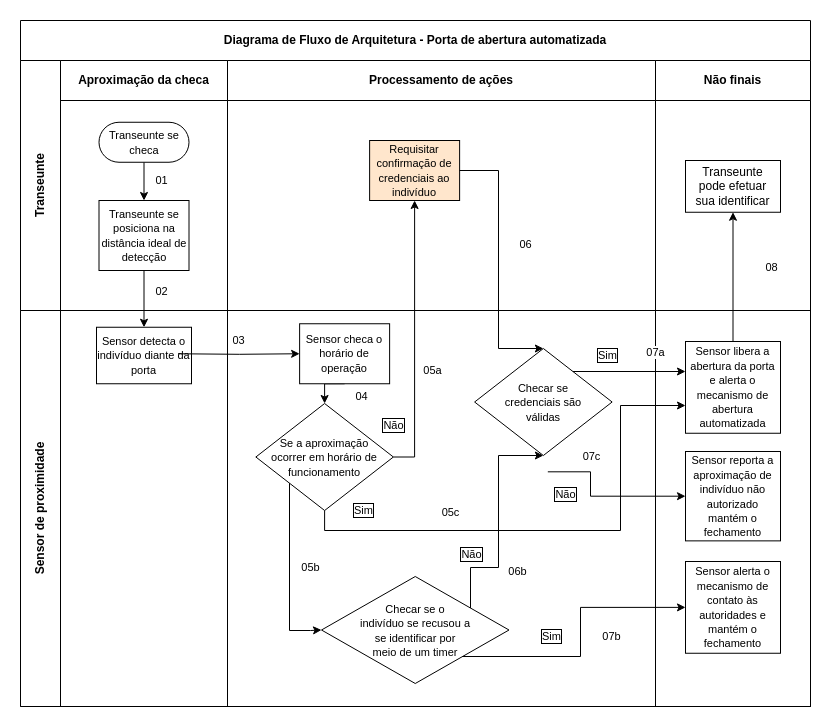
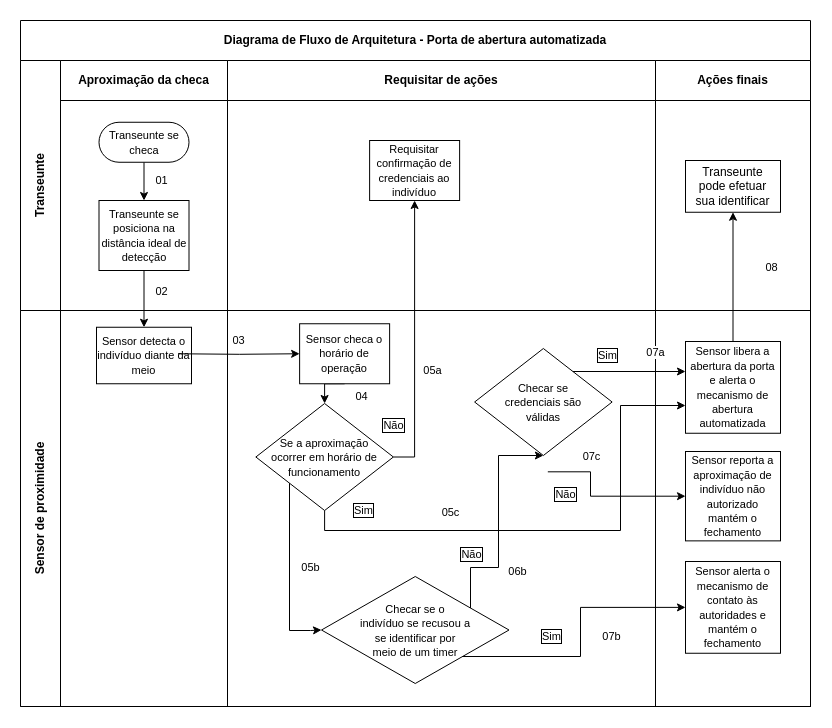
node "Processamento de ações": label "Processamento de ações" -> "Requisitar de ações"
node "Não finais": label "Não finais" -> "Ações finais"
node "Requisitar confirmação de credenciais ao indivíduo": fillcolor #ffe6cc -> #ffffff
edge "Requisitar confirmação de credenciais ao indivíduo" -> "Checar se credenciais são válidas": removed, label "06"
node "Sensor detecta o indivíduo diante da porta": label "Sensor detecta o indivíduo diante da porta" -> "Sensor detecta o indivíduo diante da meio"
